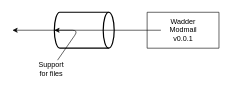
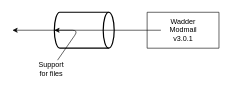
node "Wadder Modmail v0.0.1": label "Wadder Modmail v0.0.1" -> "Wadder Modmail v3.0.1"
